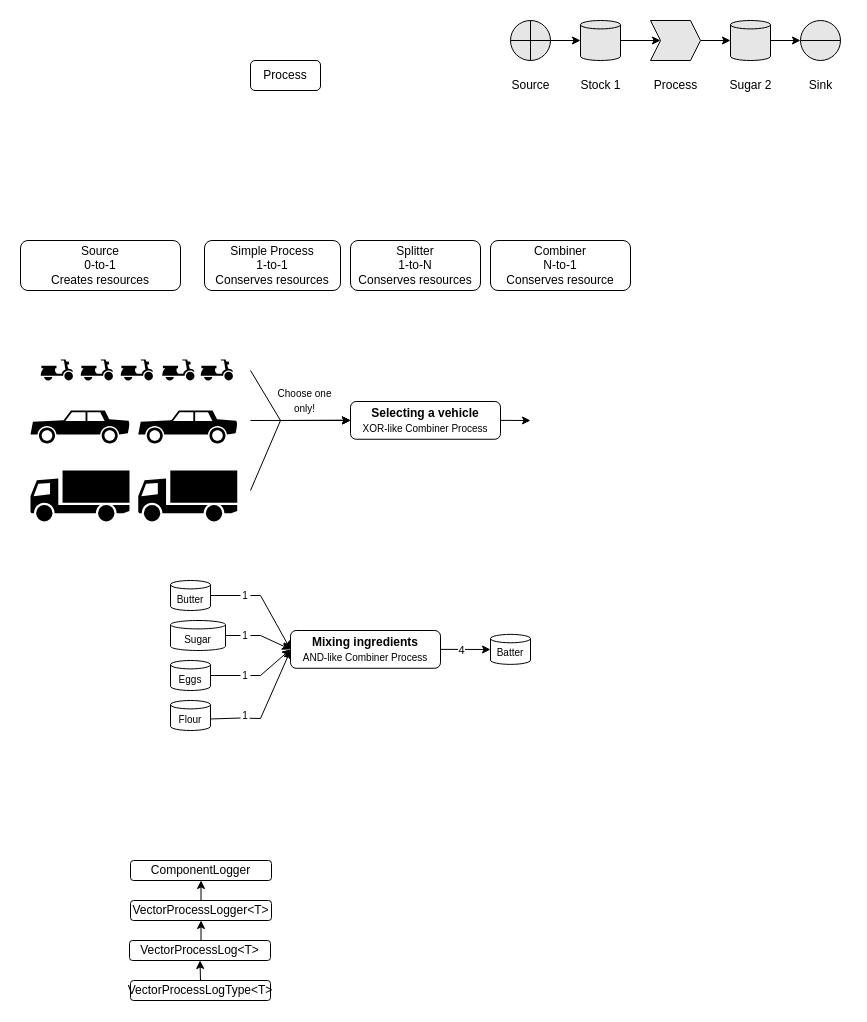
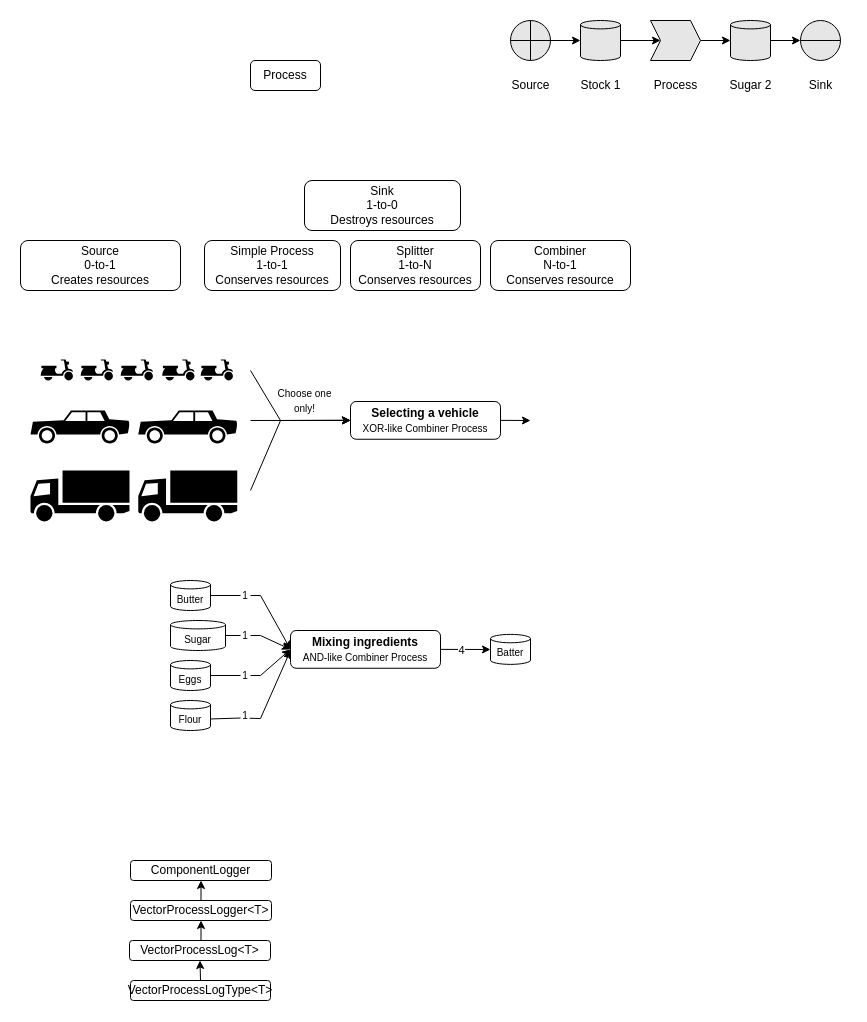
node "Sink 1-to-0 Destroys resources": added
